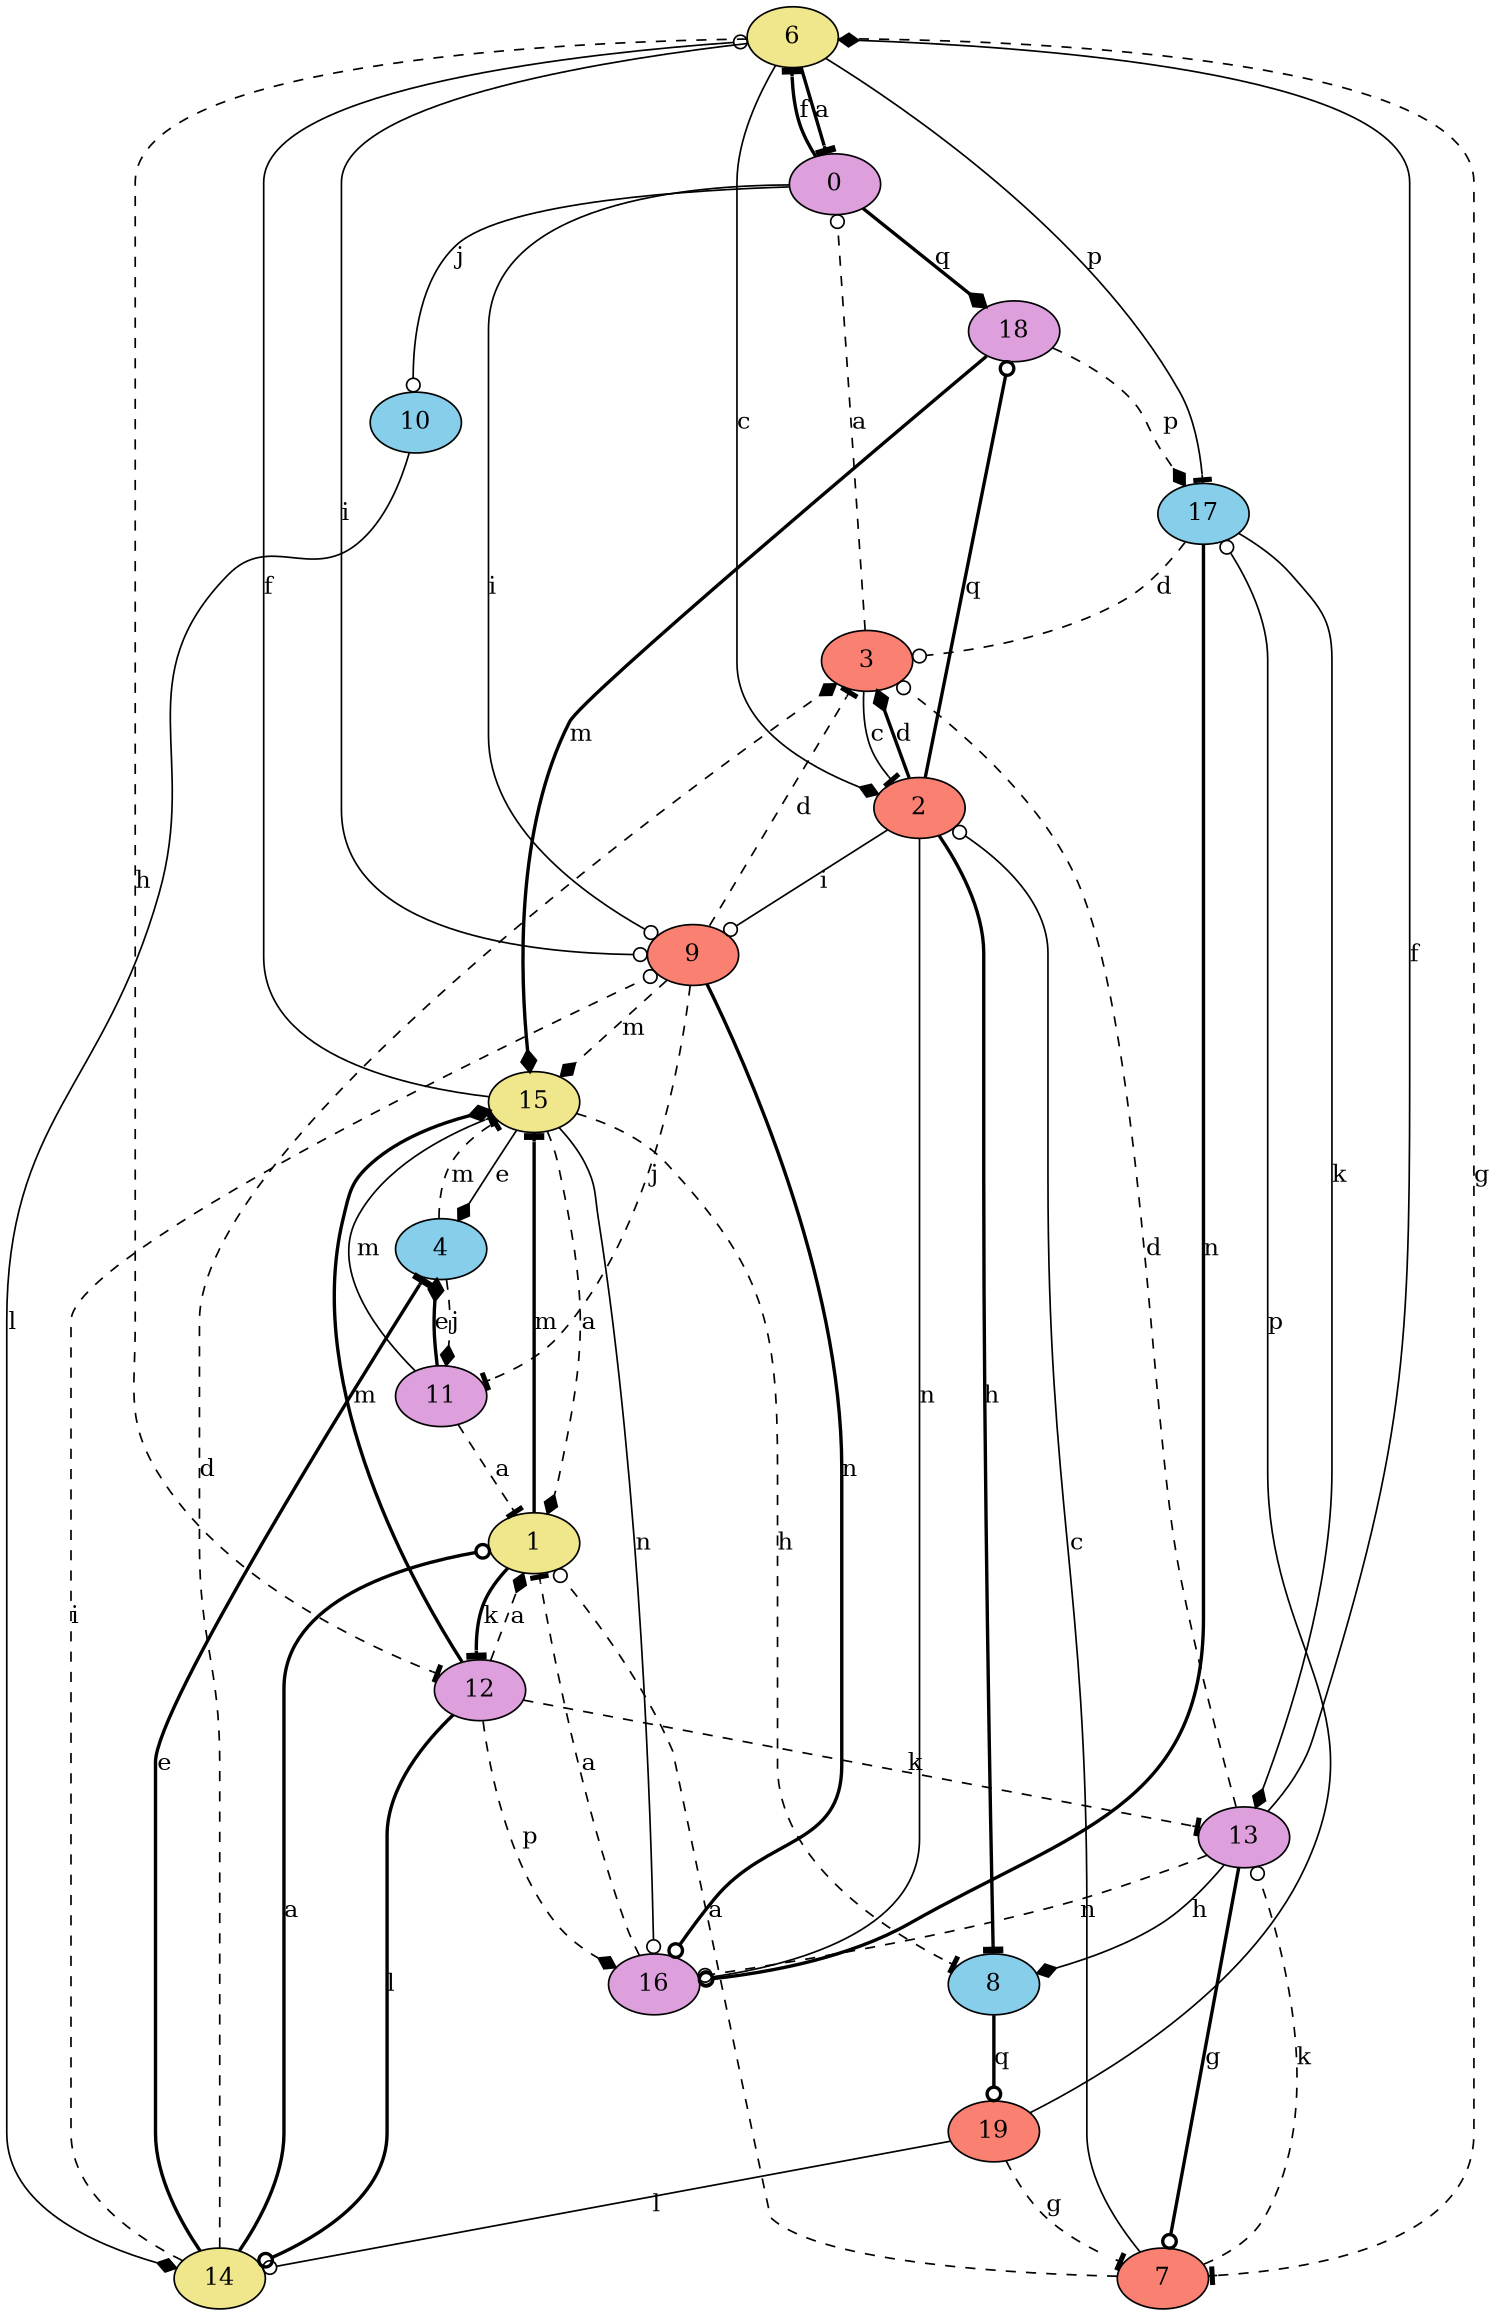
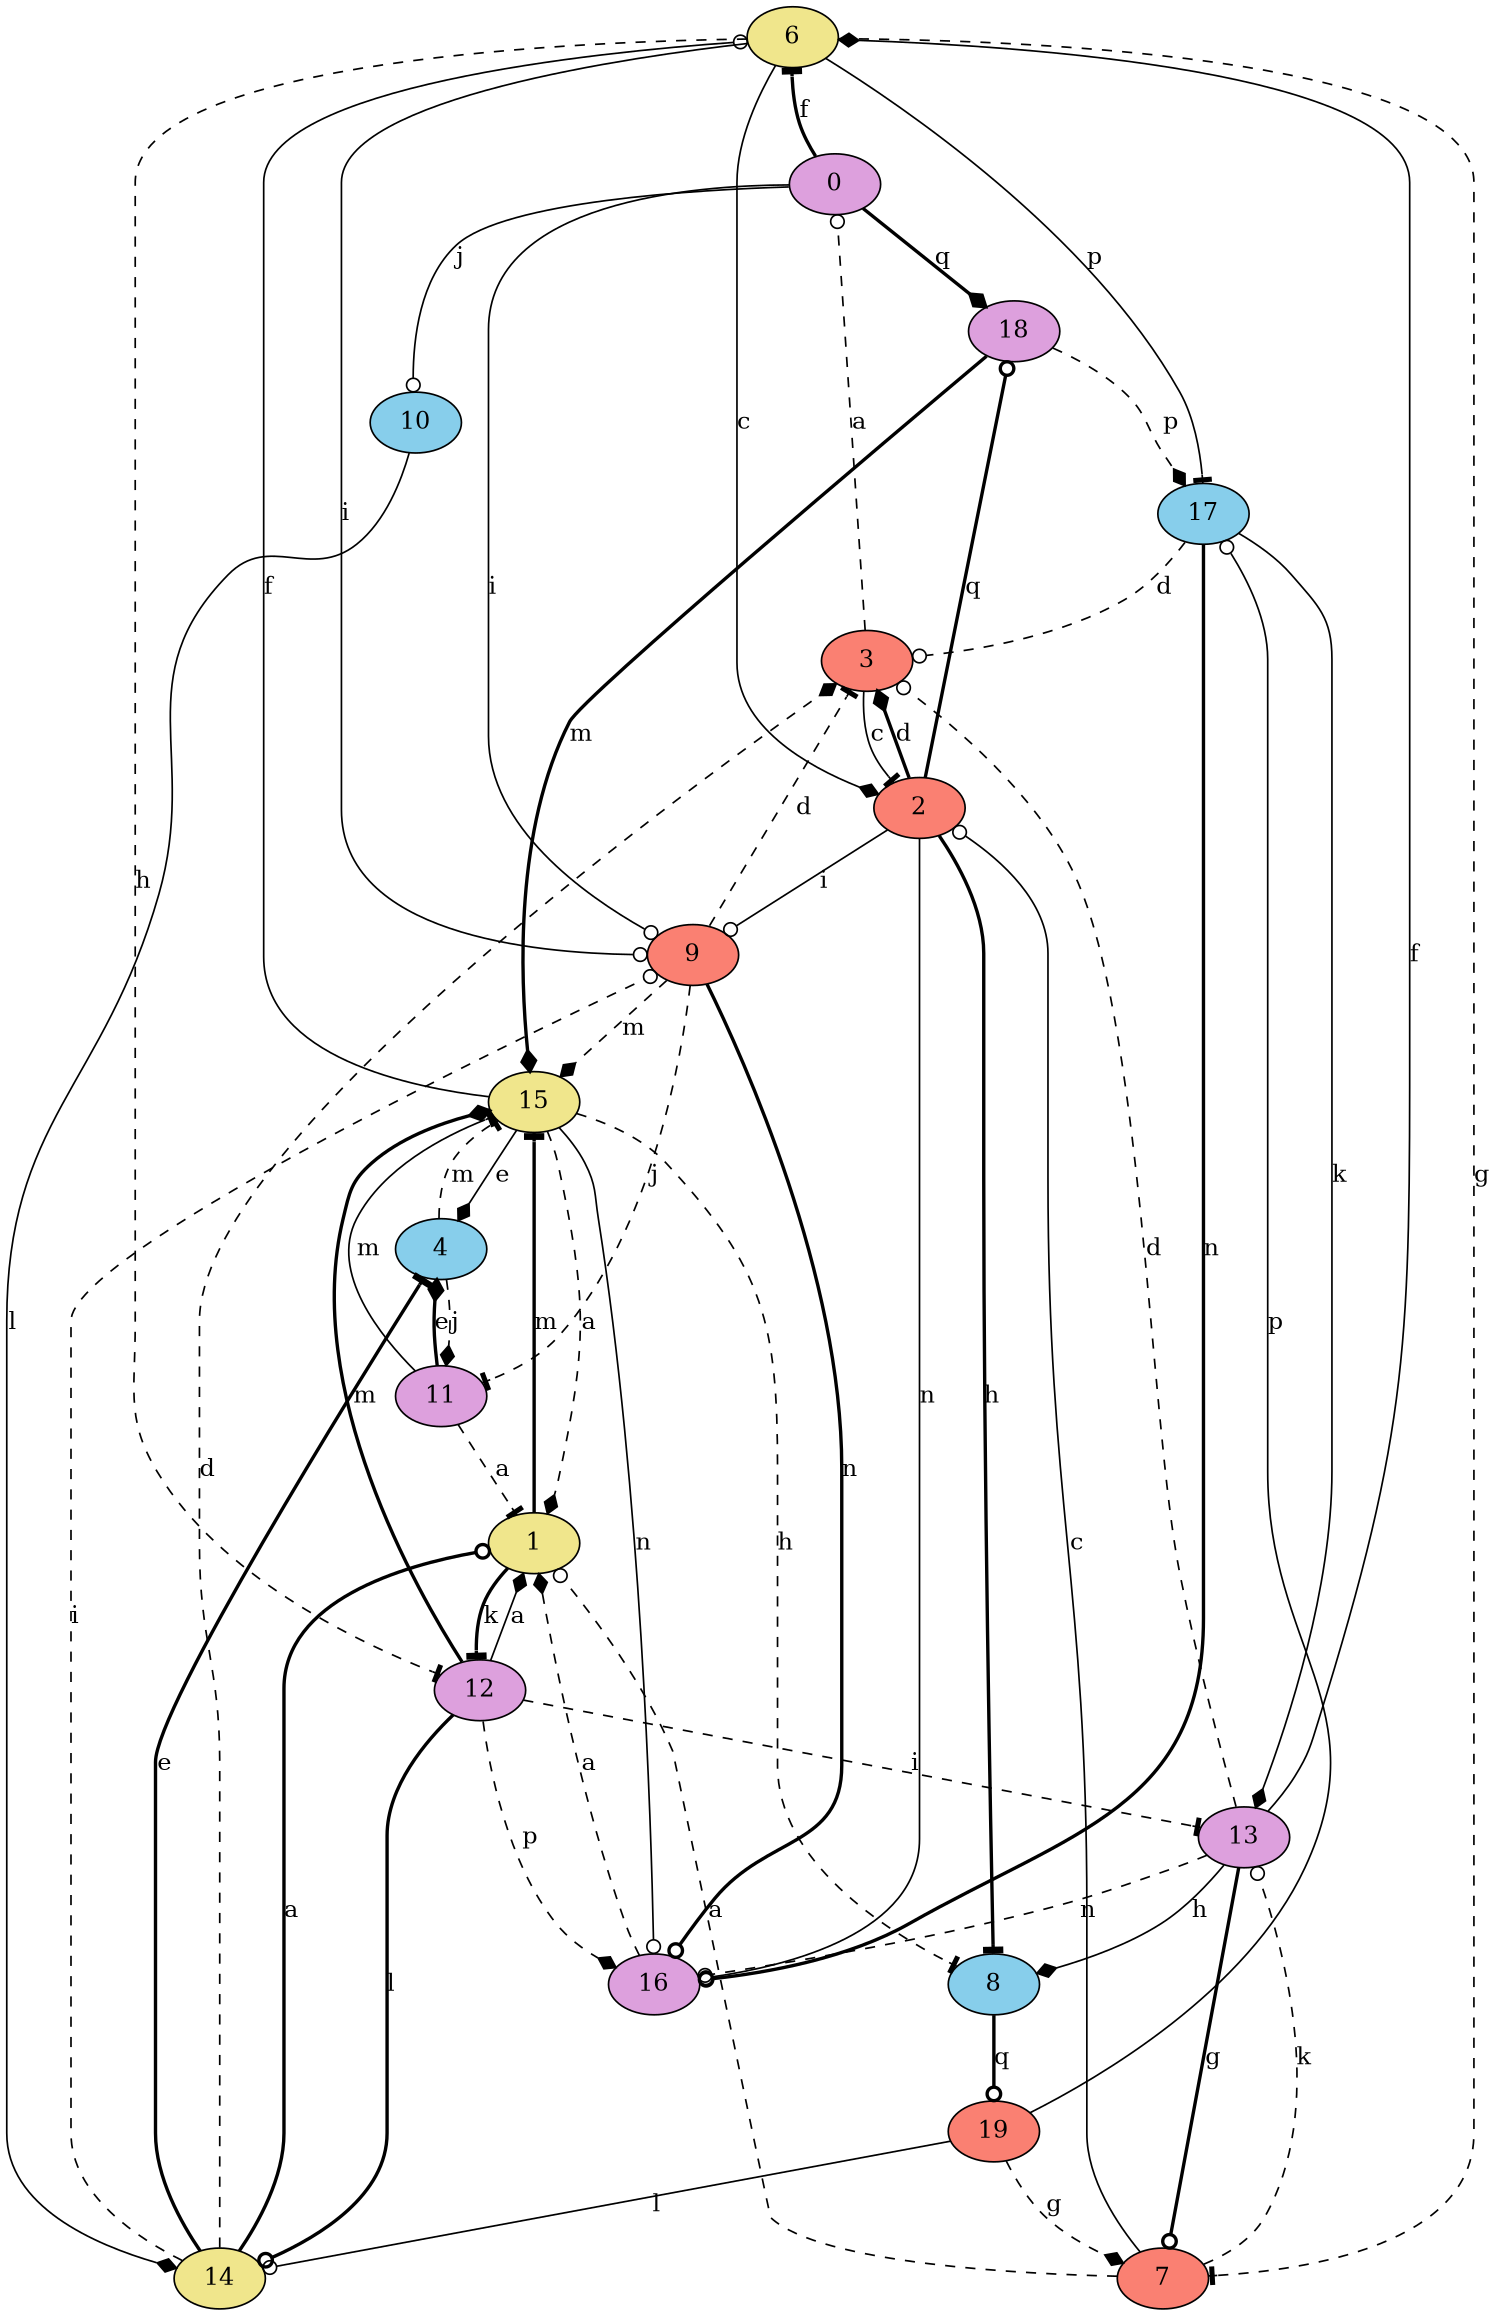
edge "6" -> "0": removed, label "a"
edge "12" -> "1": style dashed -> solid
edge "12" -> "13": label "k" -> "i"
edge "16" -> "1": arrowhead tee -> diamond
edge "19" -> "7": arrowhead tee -> diamond
